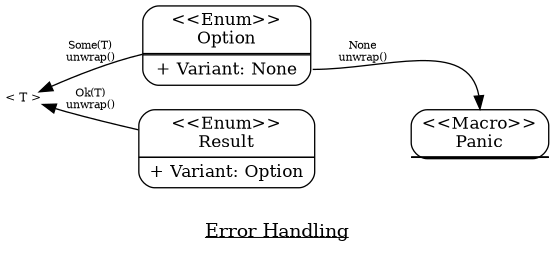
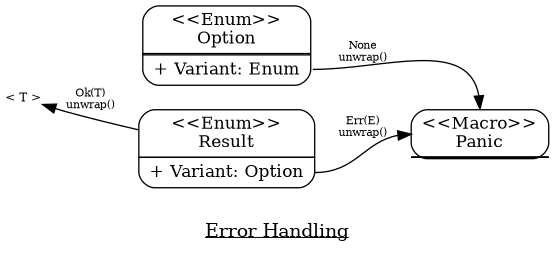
edge "Option" -> "< T >": removed, label "Some(T) unwrap()"
node "Option": text "+ Variant: None" -> "+ Variant: Enum"
edge "Result" -> "Panic": added, label "Err(E) unwrap()"
